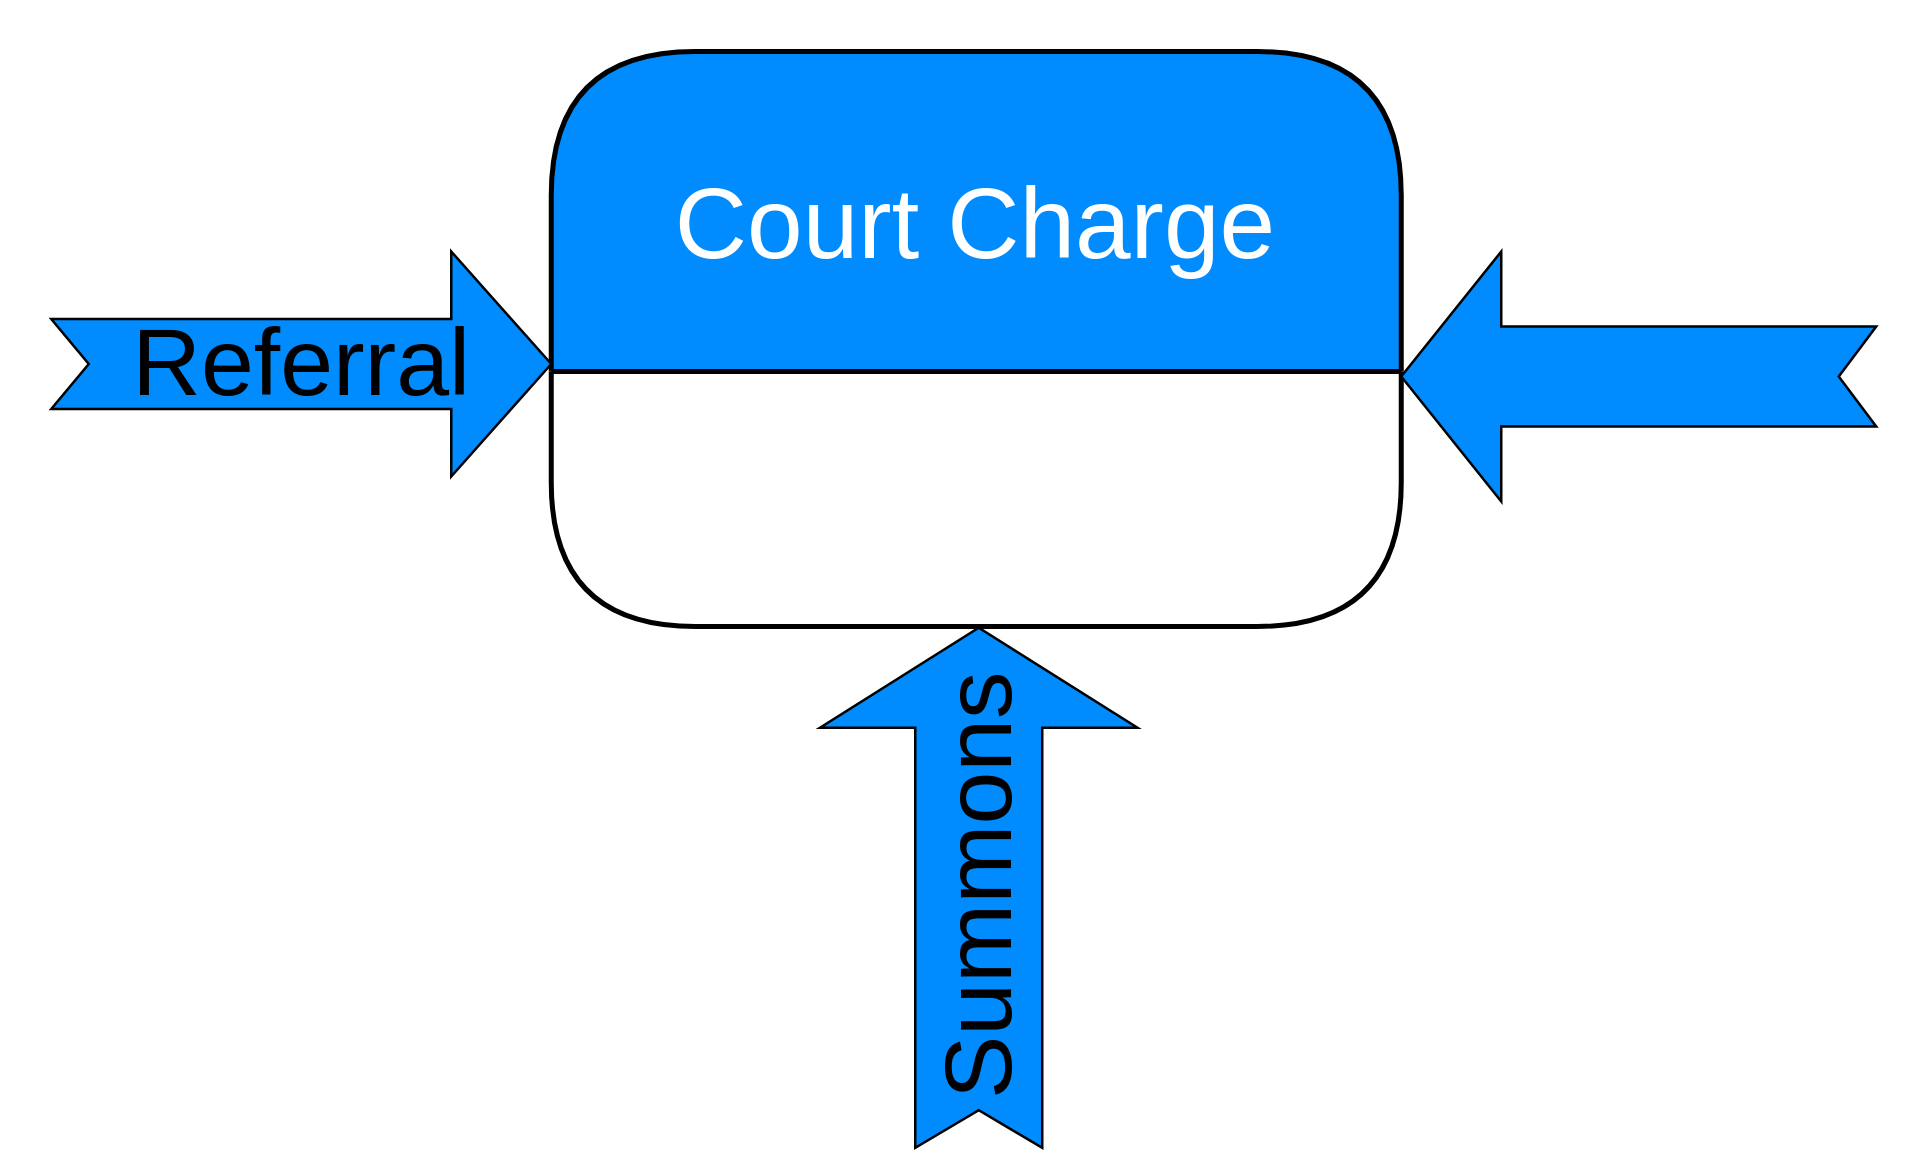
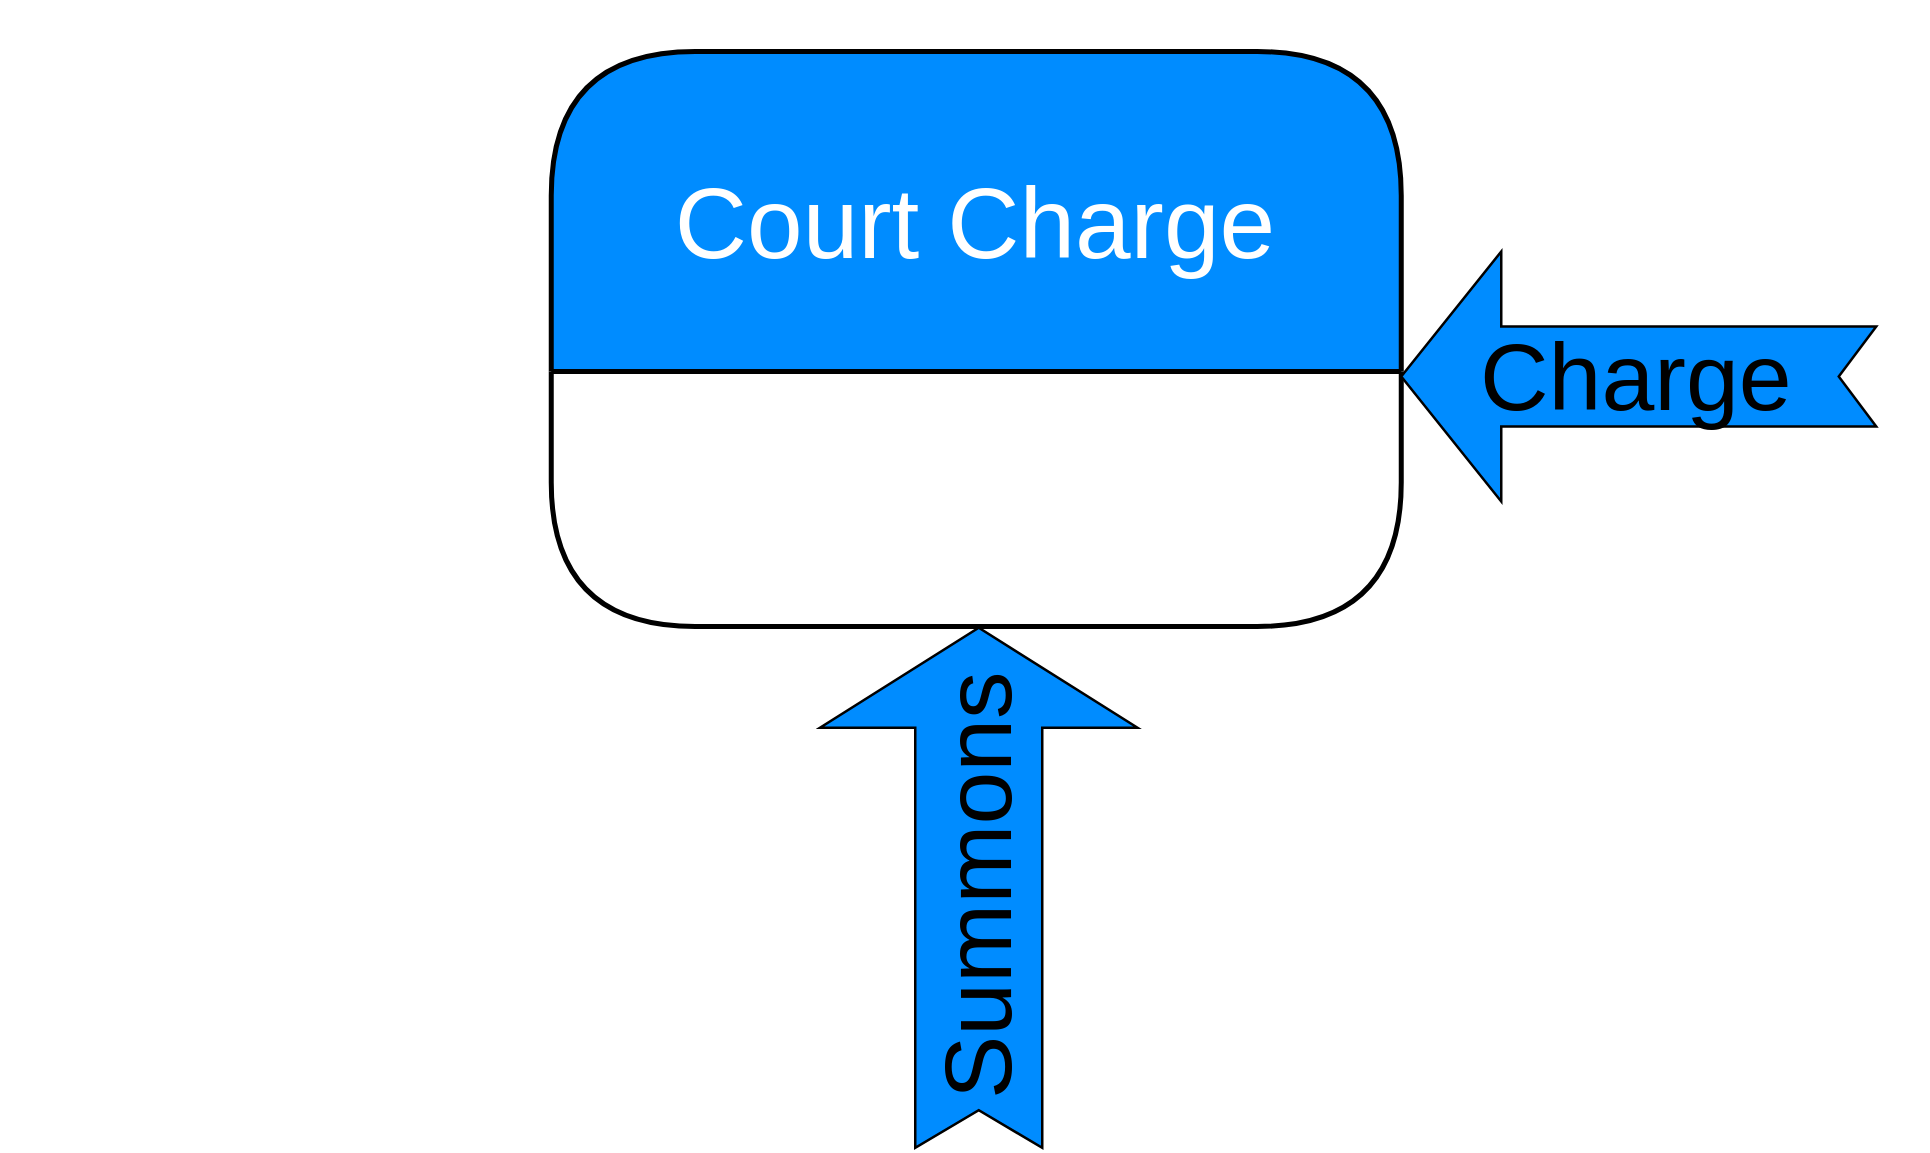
node "Referral": removed
node "Charge": added
